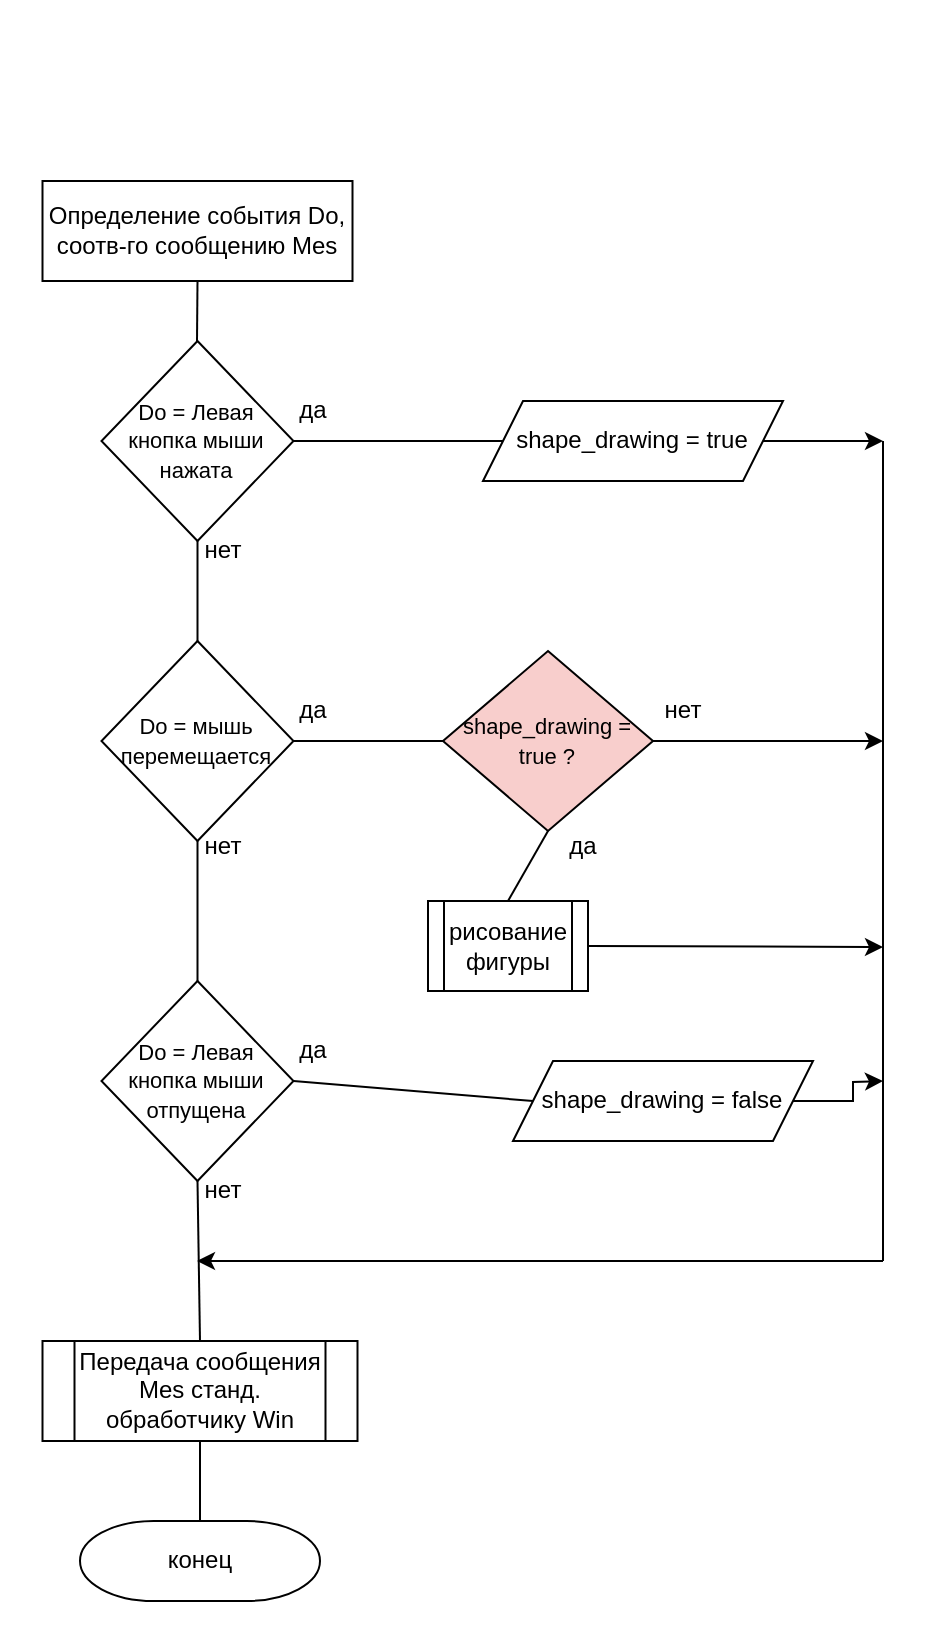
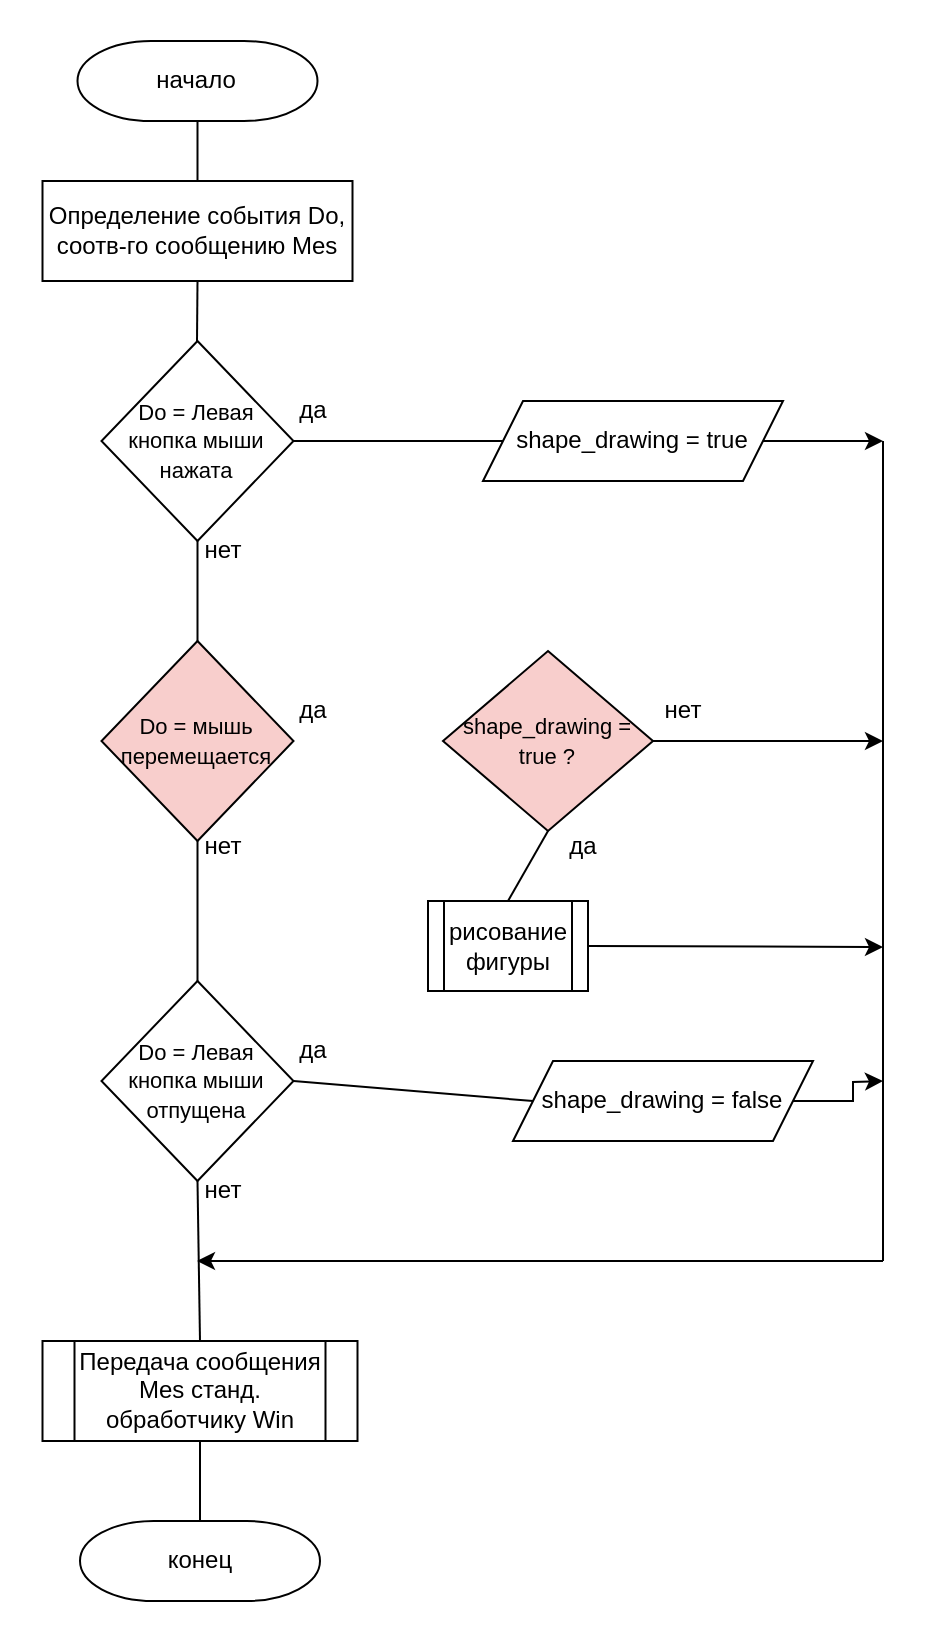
node "начало": added
edge "начало" -- "Определение события Do, соотв-го сообщению Mes": added
node "Do = мышь перемещается": fillcolor #ffffff -> #f8cecc
edge "Do = мышь перемещается" -- "shape_drawing = true ?": removed
